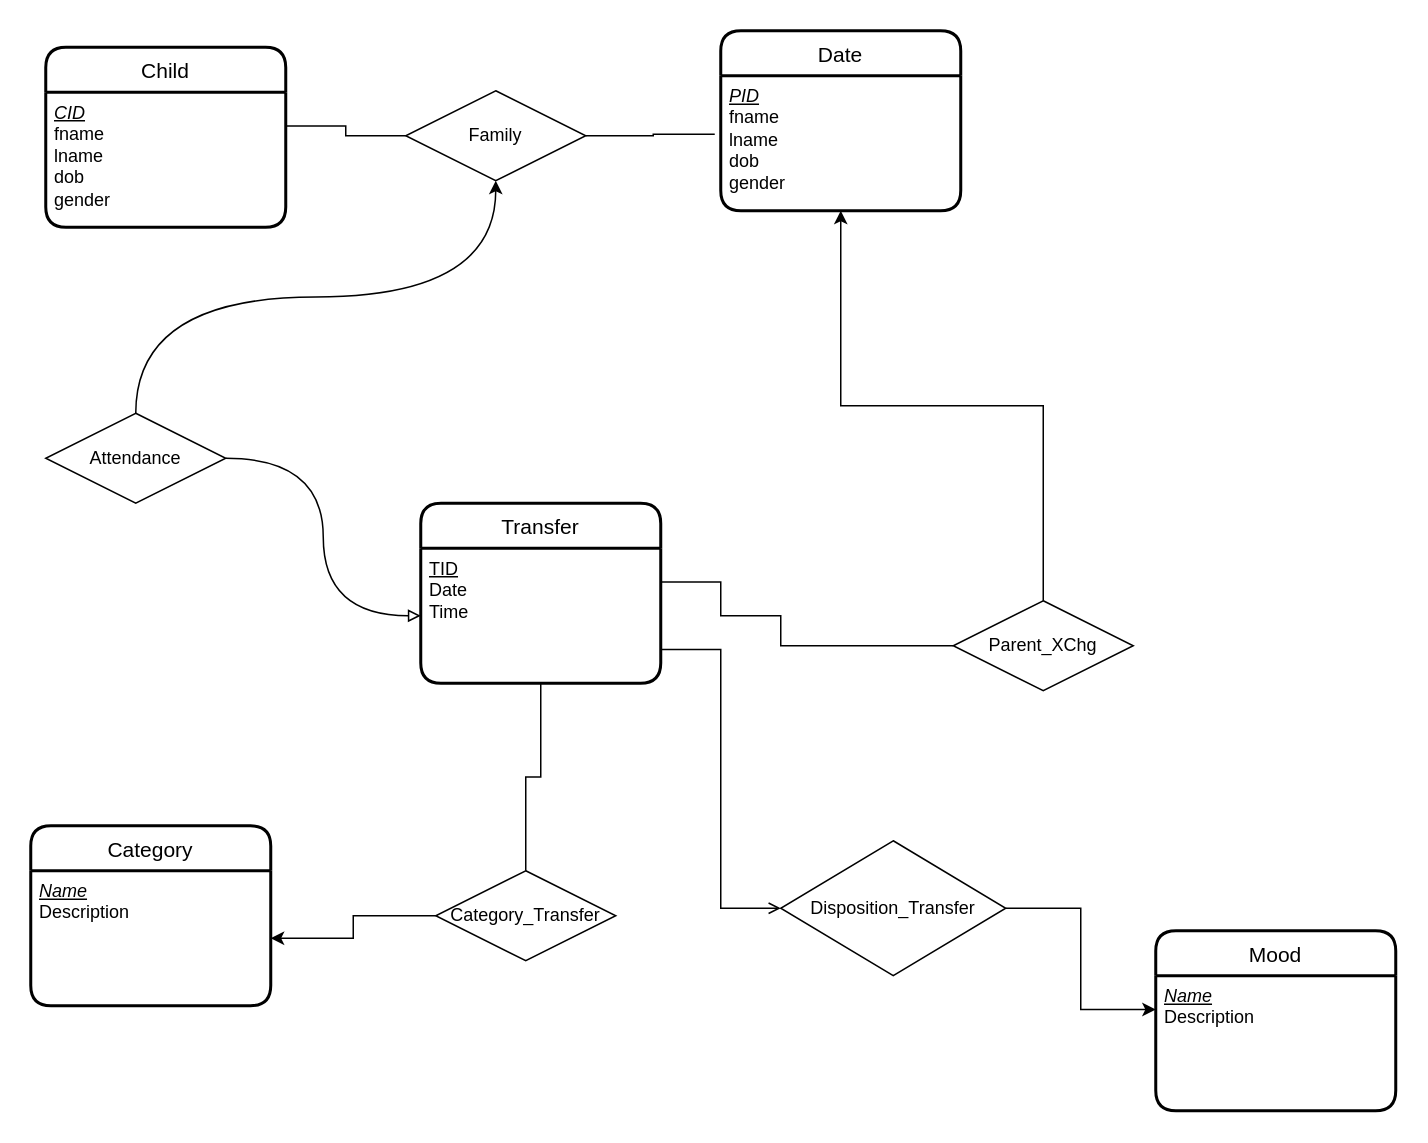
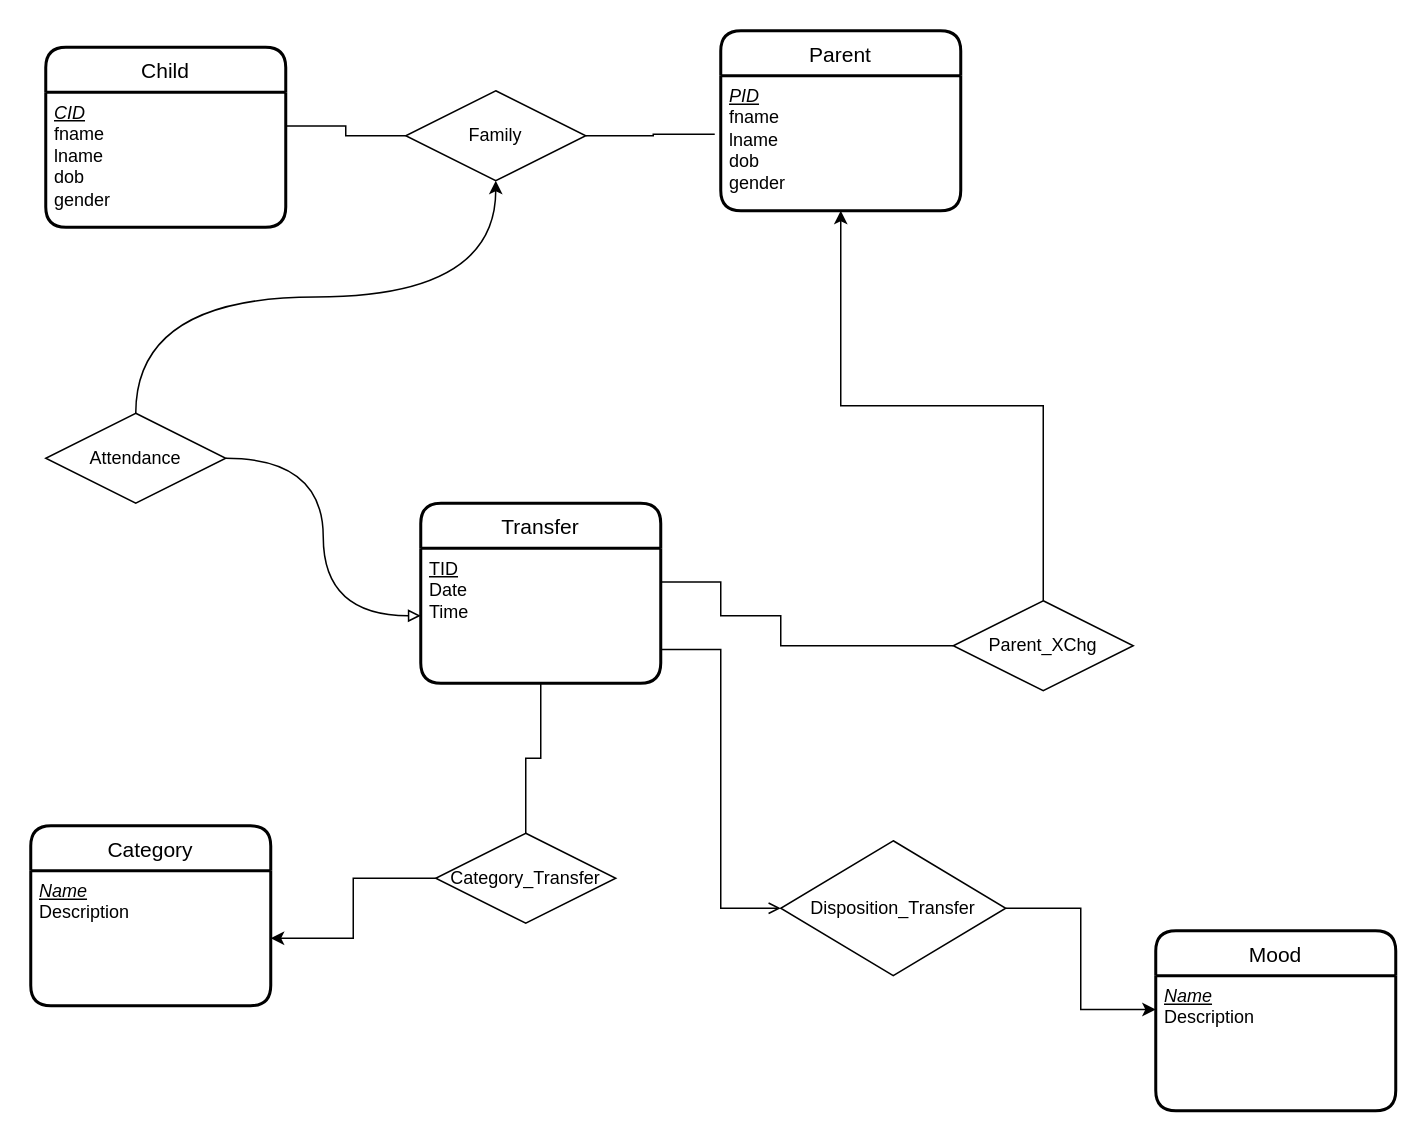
node "Date": label "Date" -> "Parent"
node "Category_Transfer": moved (526, 916) -> (526, 878)
